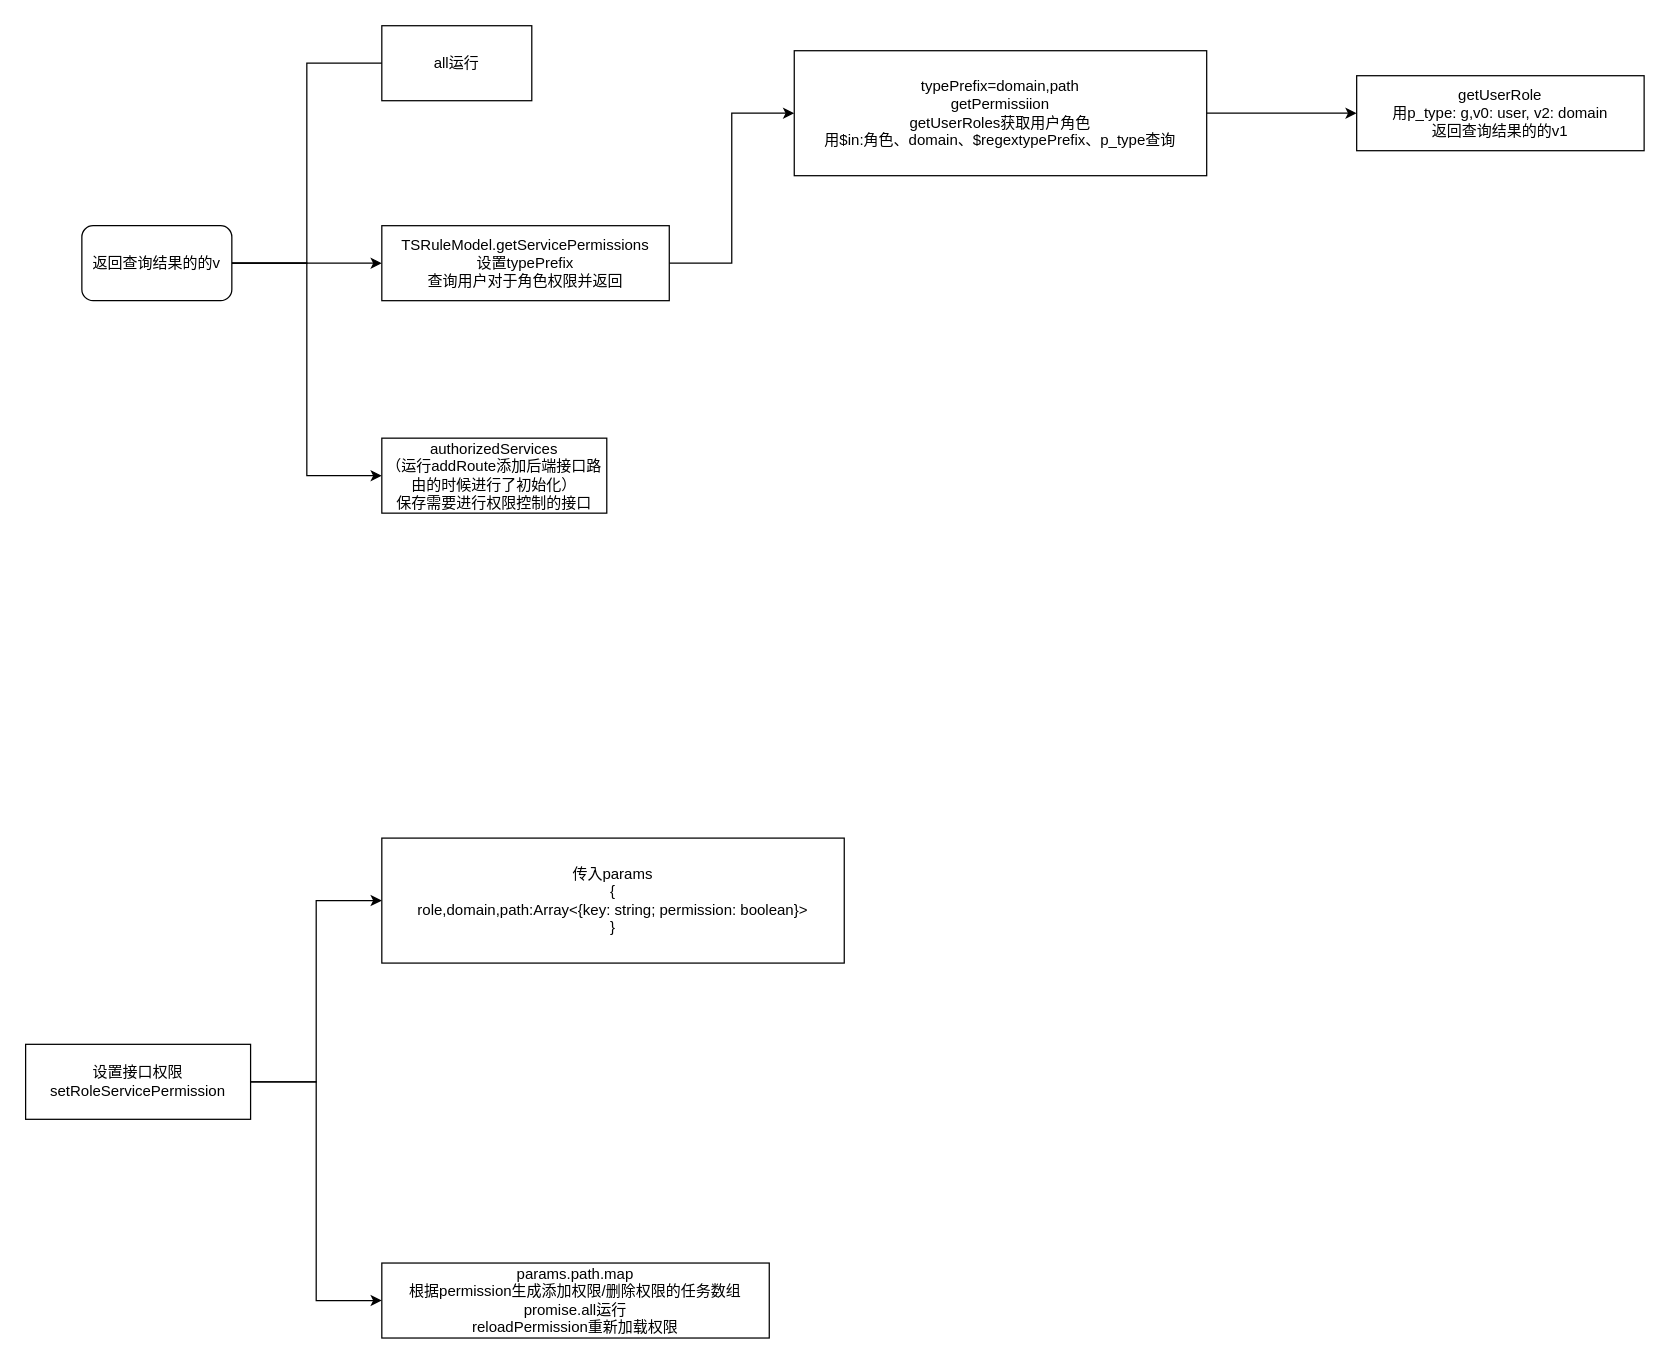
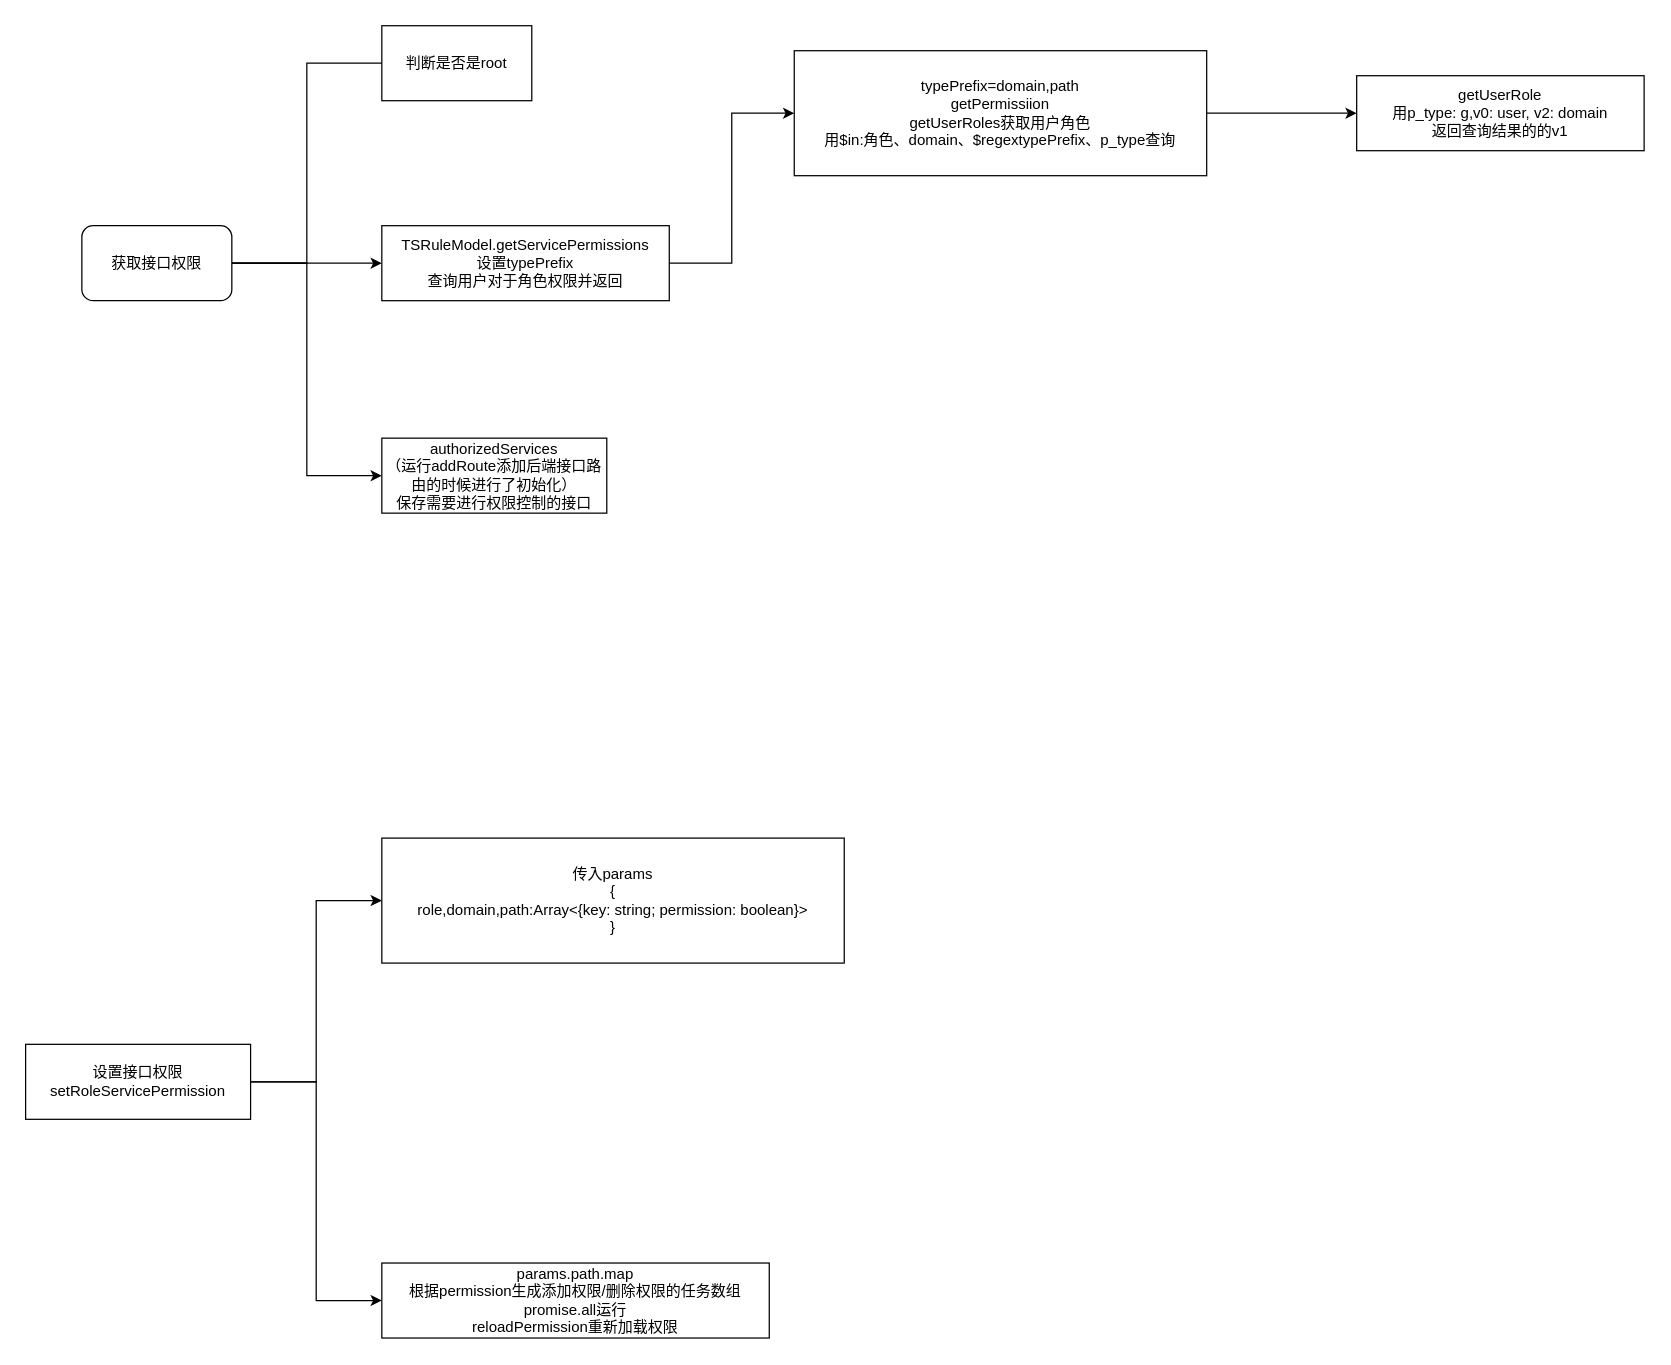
node "all运行": label "all运行" -> "判断是否是root"
node "返回查询结果的的v": label "返回查询结果的的v" -> "获取接口权限"
